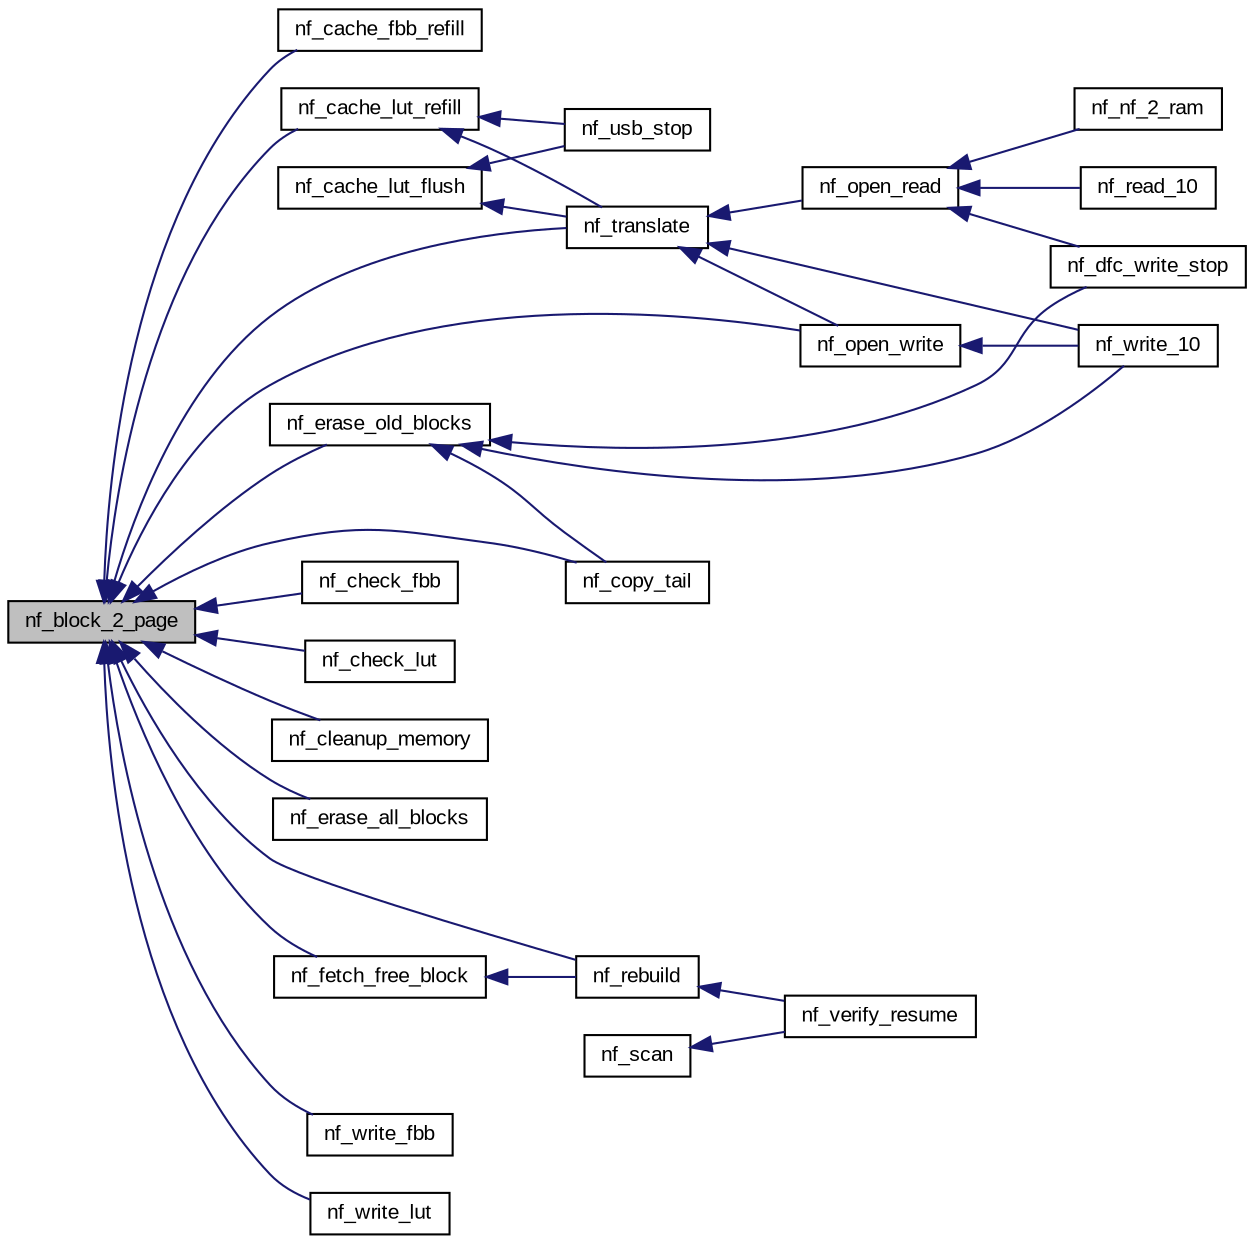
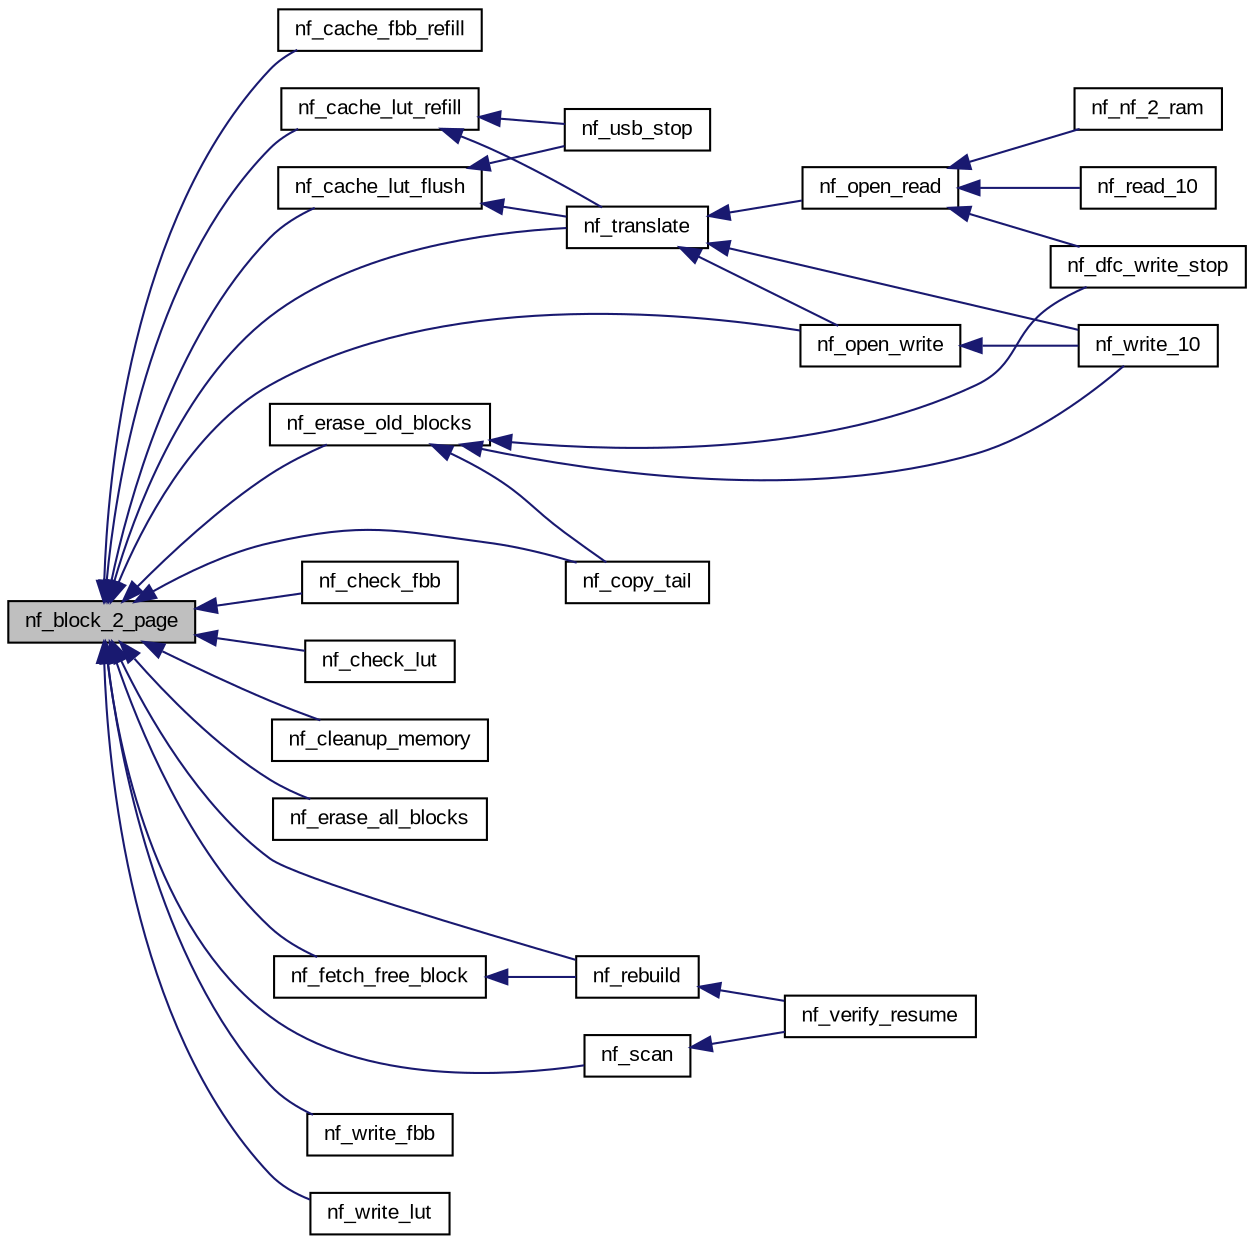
edge "nf_cache_lut_flush" -> "nf_block_2_page": added
edge "nf_scan" -> "nf_block_2_page": added
